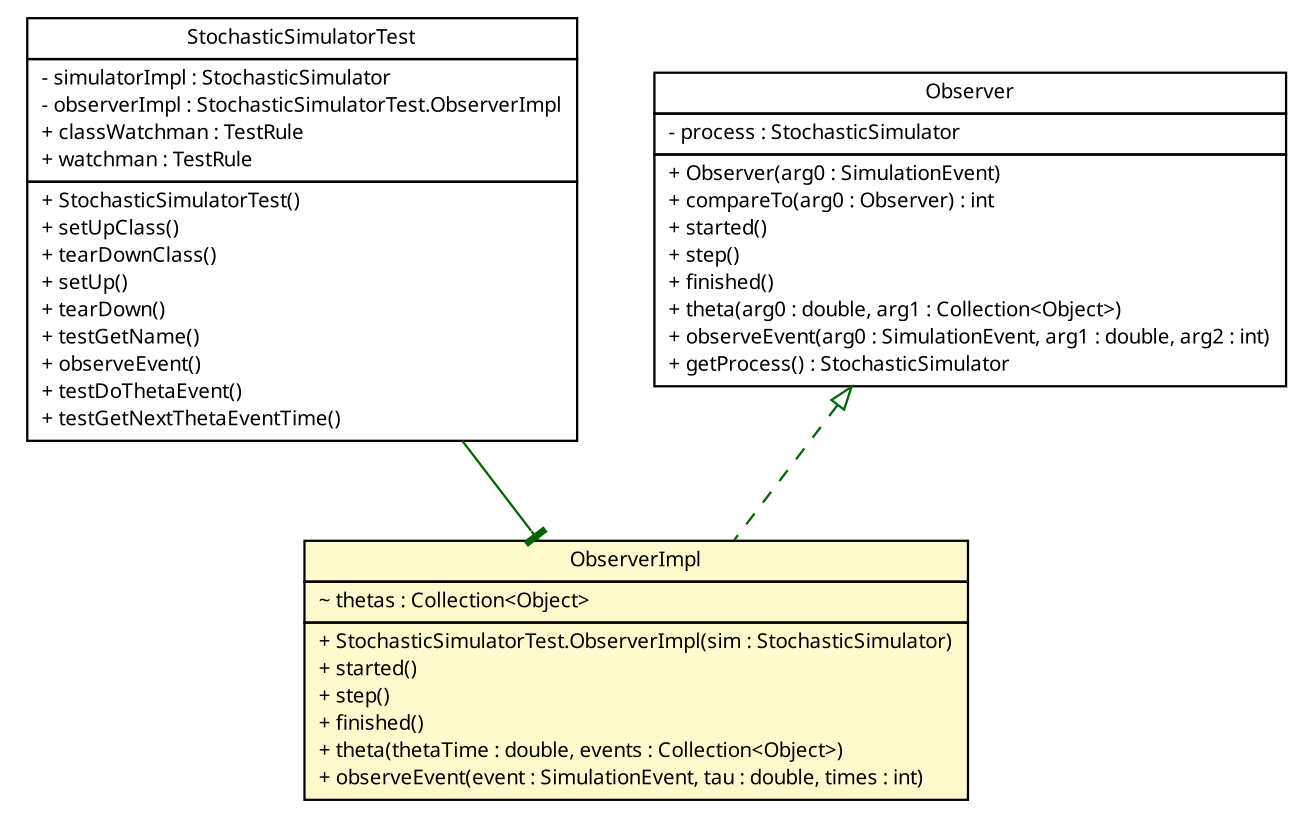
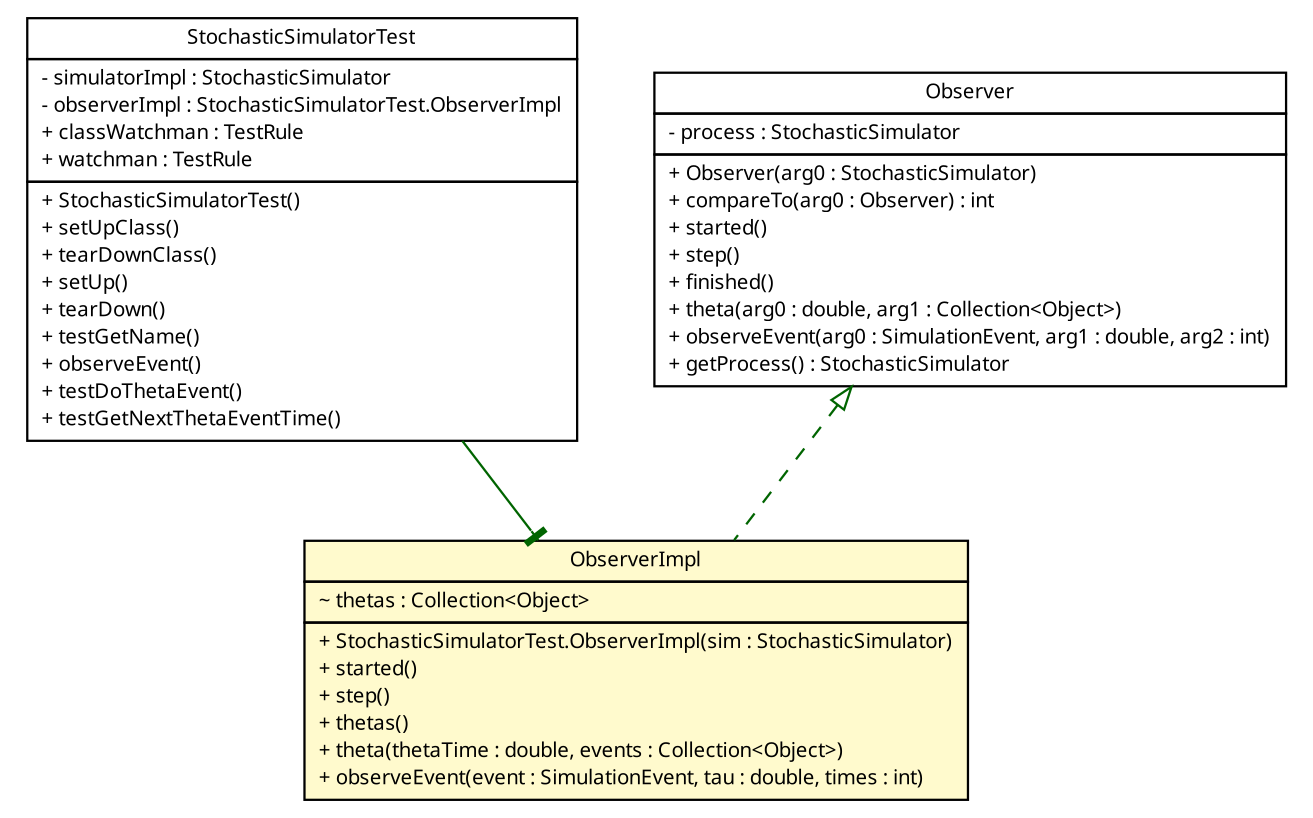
node "Observer": text "+ Observer(arg0 : SimulationEvent)" -> "+ Observer(arg0 : StochasticSimulator)"
node "ObserverImpl": text "+ finished()" -> "+ thetas()"
